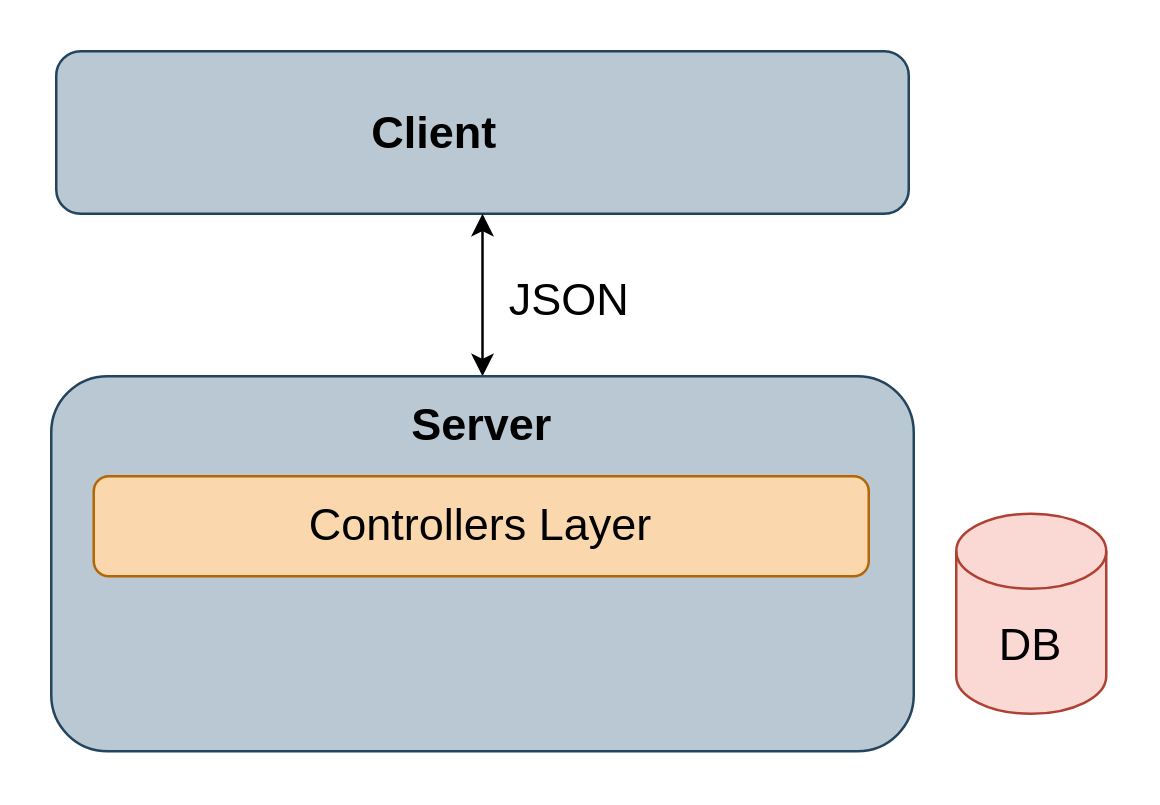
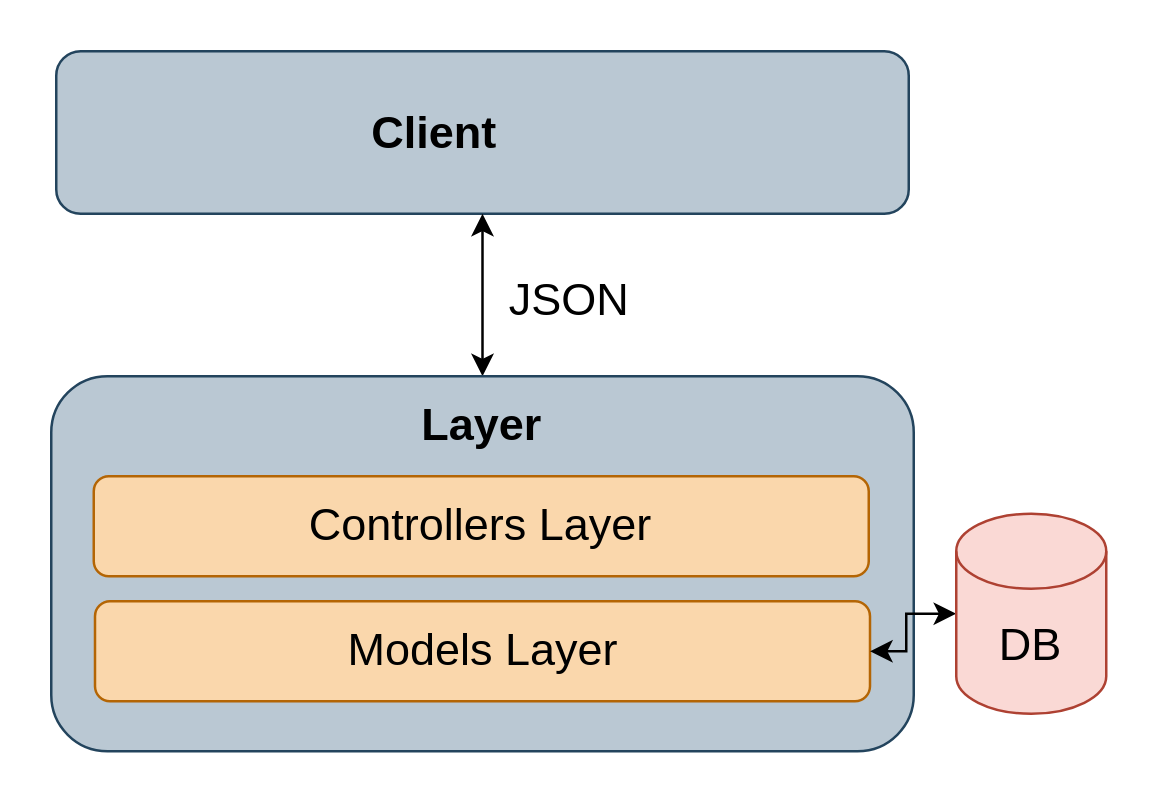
node "Server": label "Server" -> "Layer"
edge "DB" -- "Models Layer": added
node "Models Layer": added
